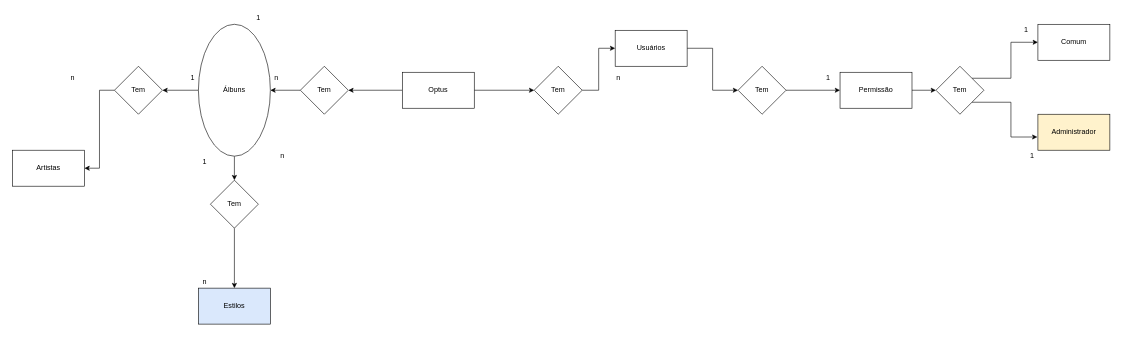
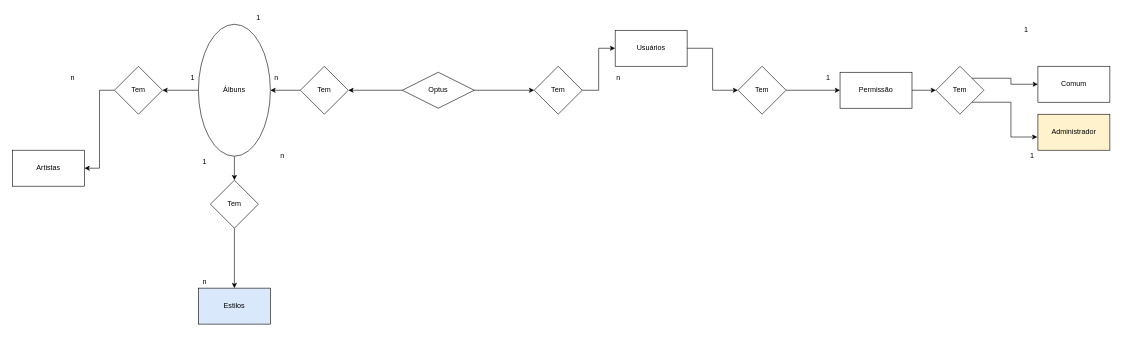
node "Comum": moved (1074, 42) -> (1074, 84)
node "Optus": shape rectangle -> diamond
